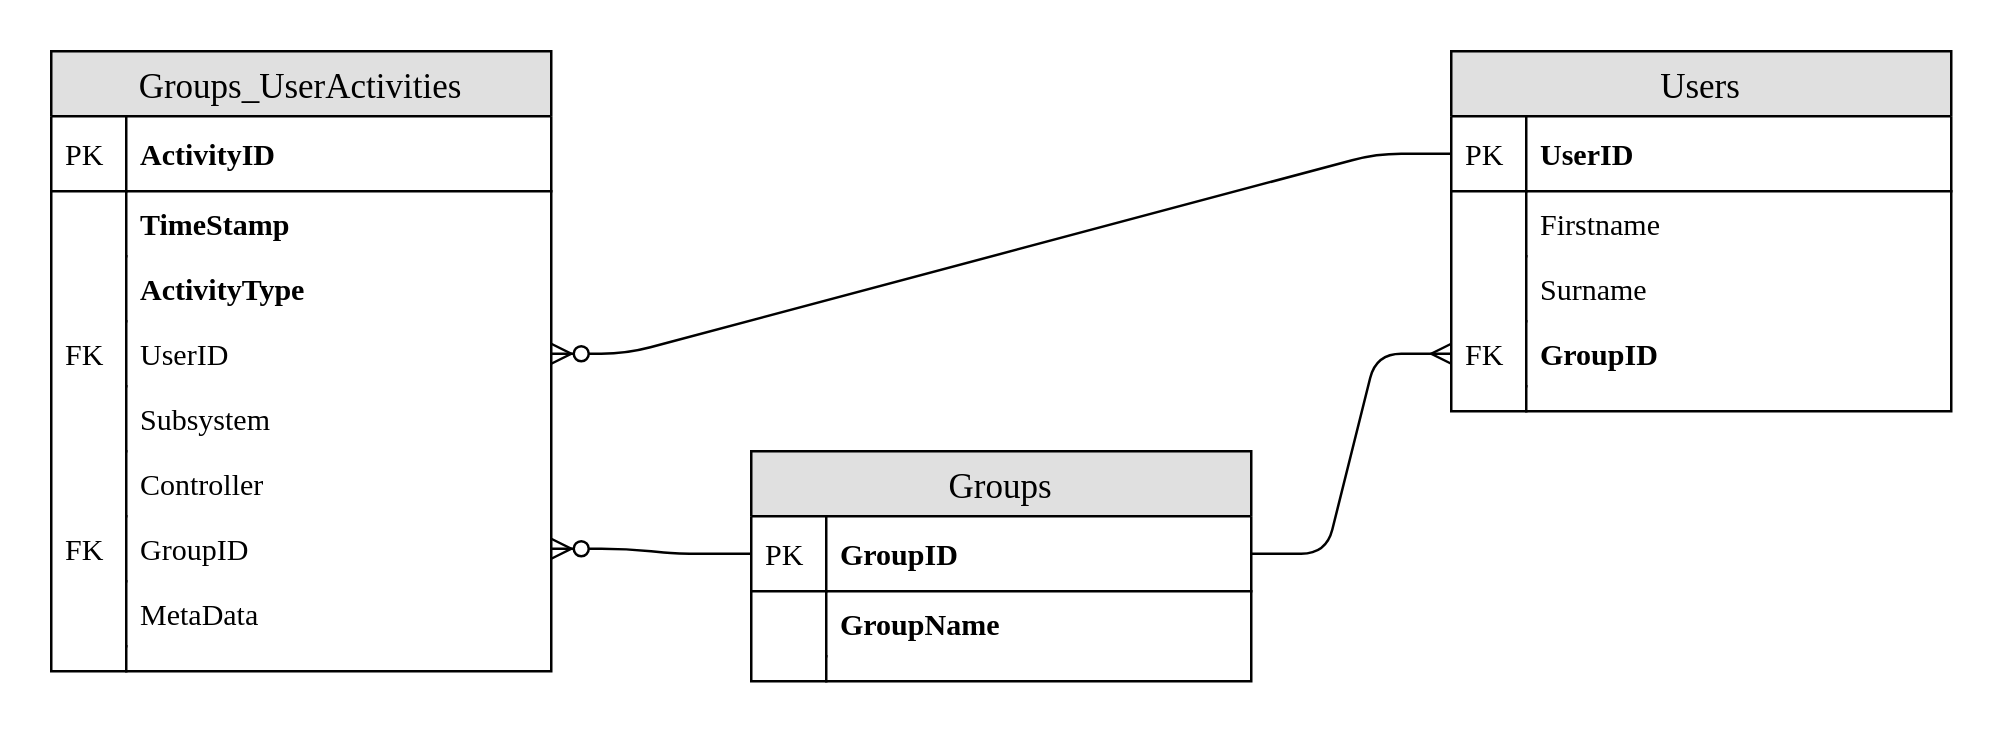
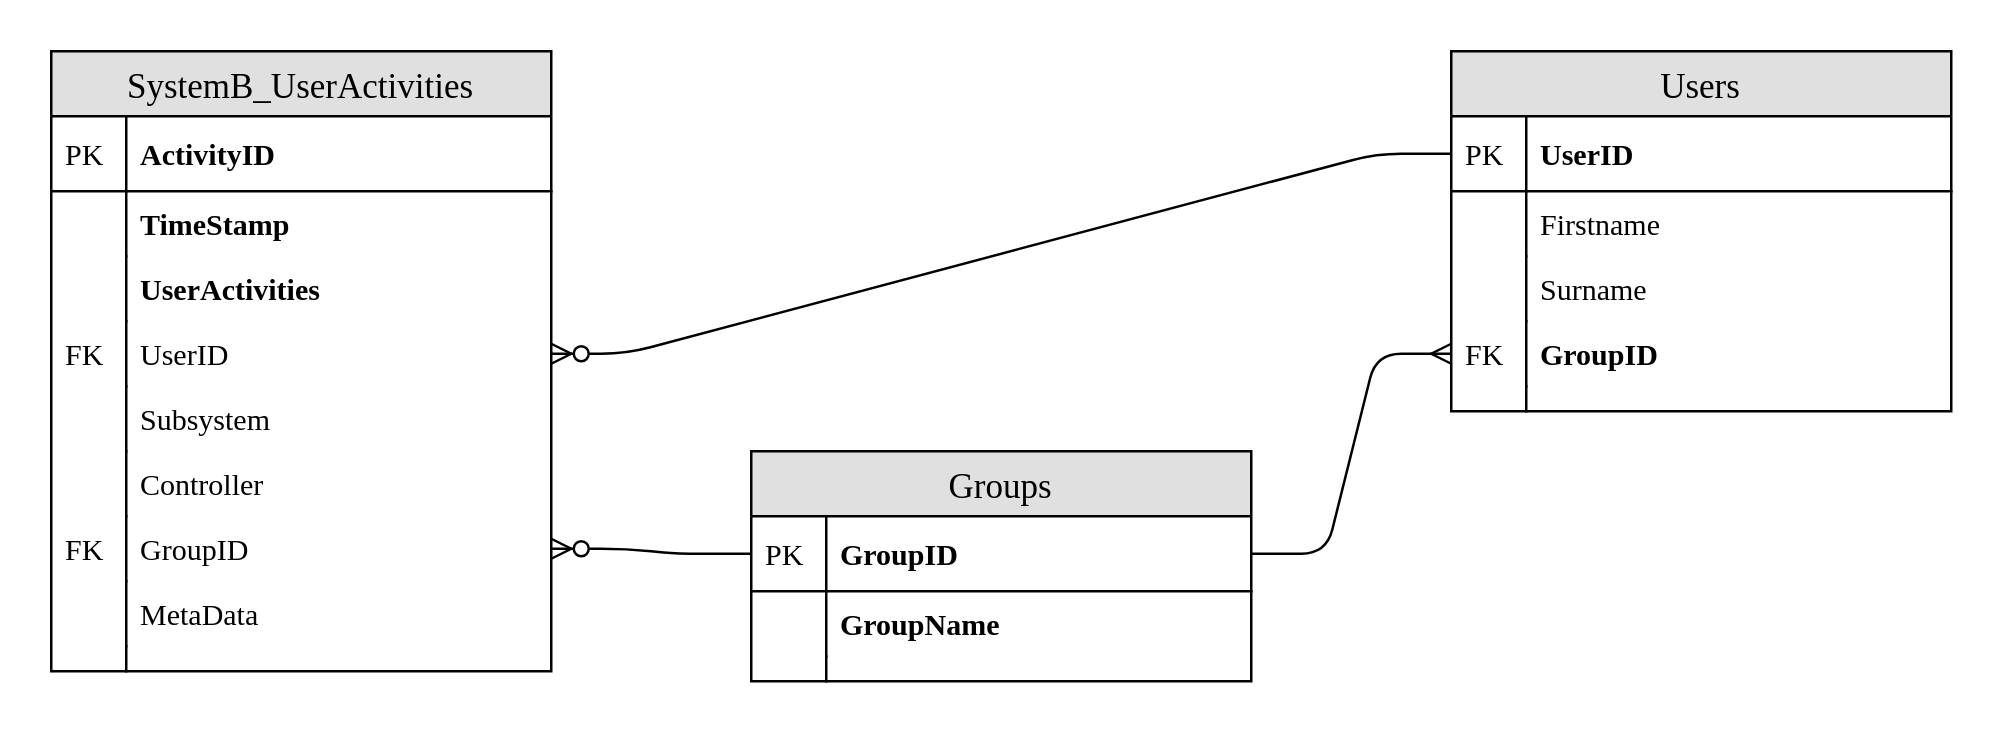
node "Groups_UserActivities": label "Groups_UserActivities" -> "SystemB_UserActivities"
node "ActivityType": label "ActivityType" -> "UserActivities"
